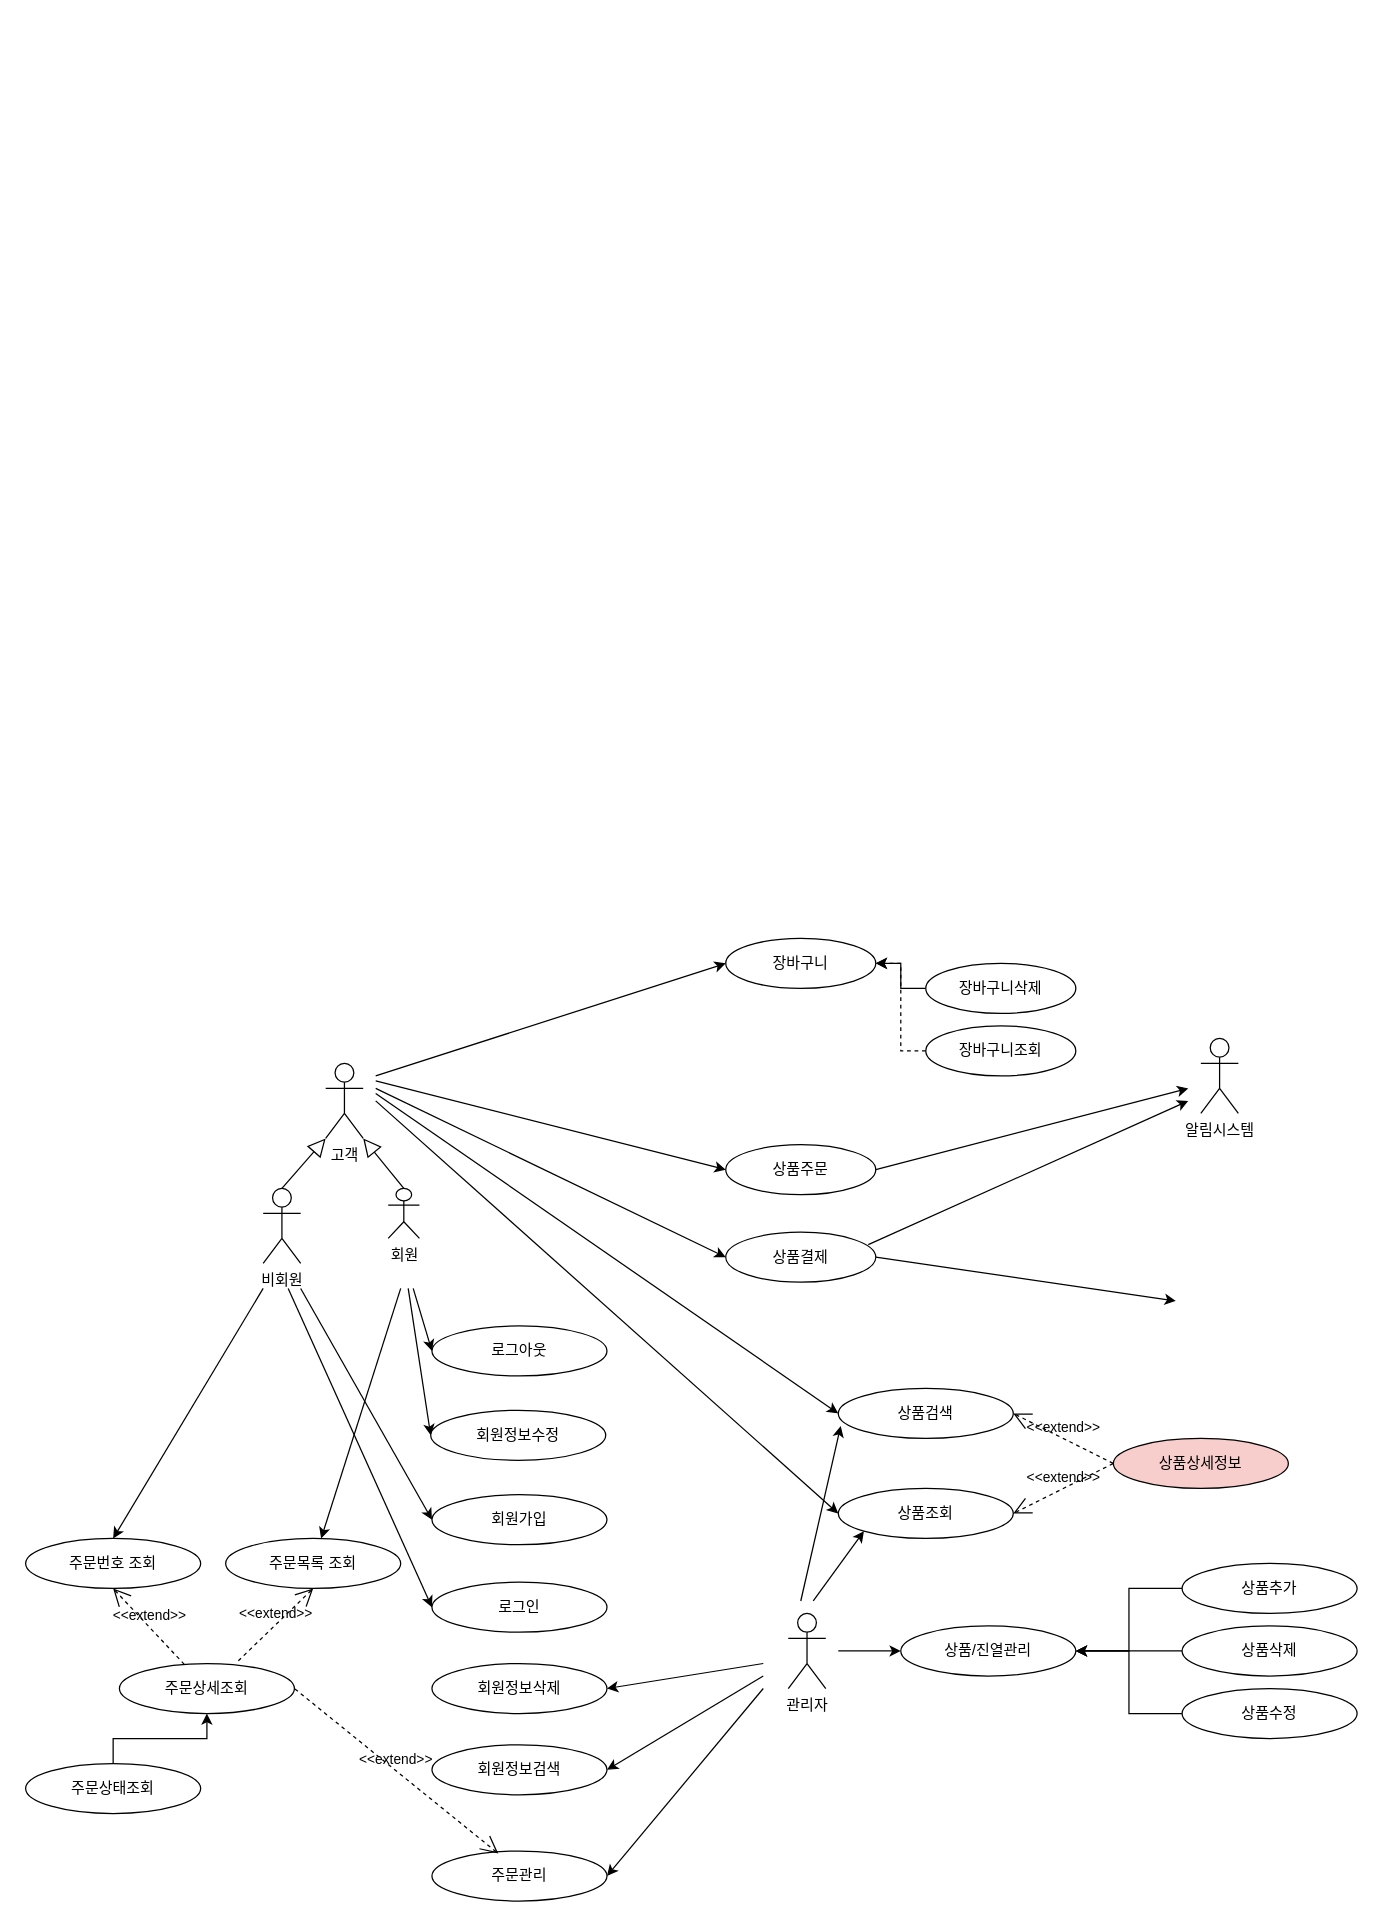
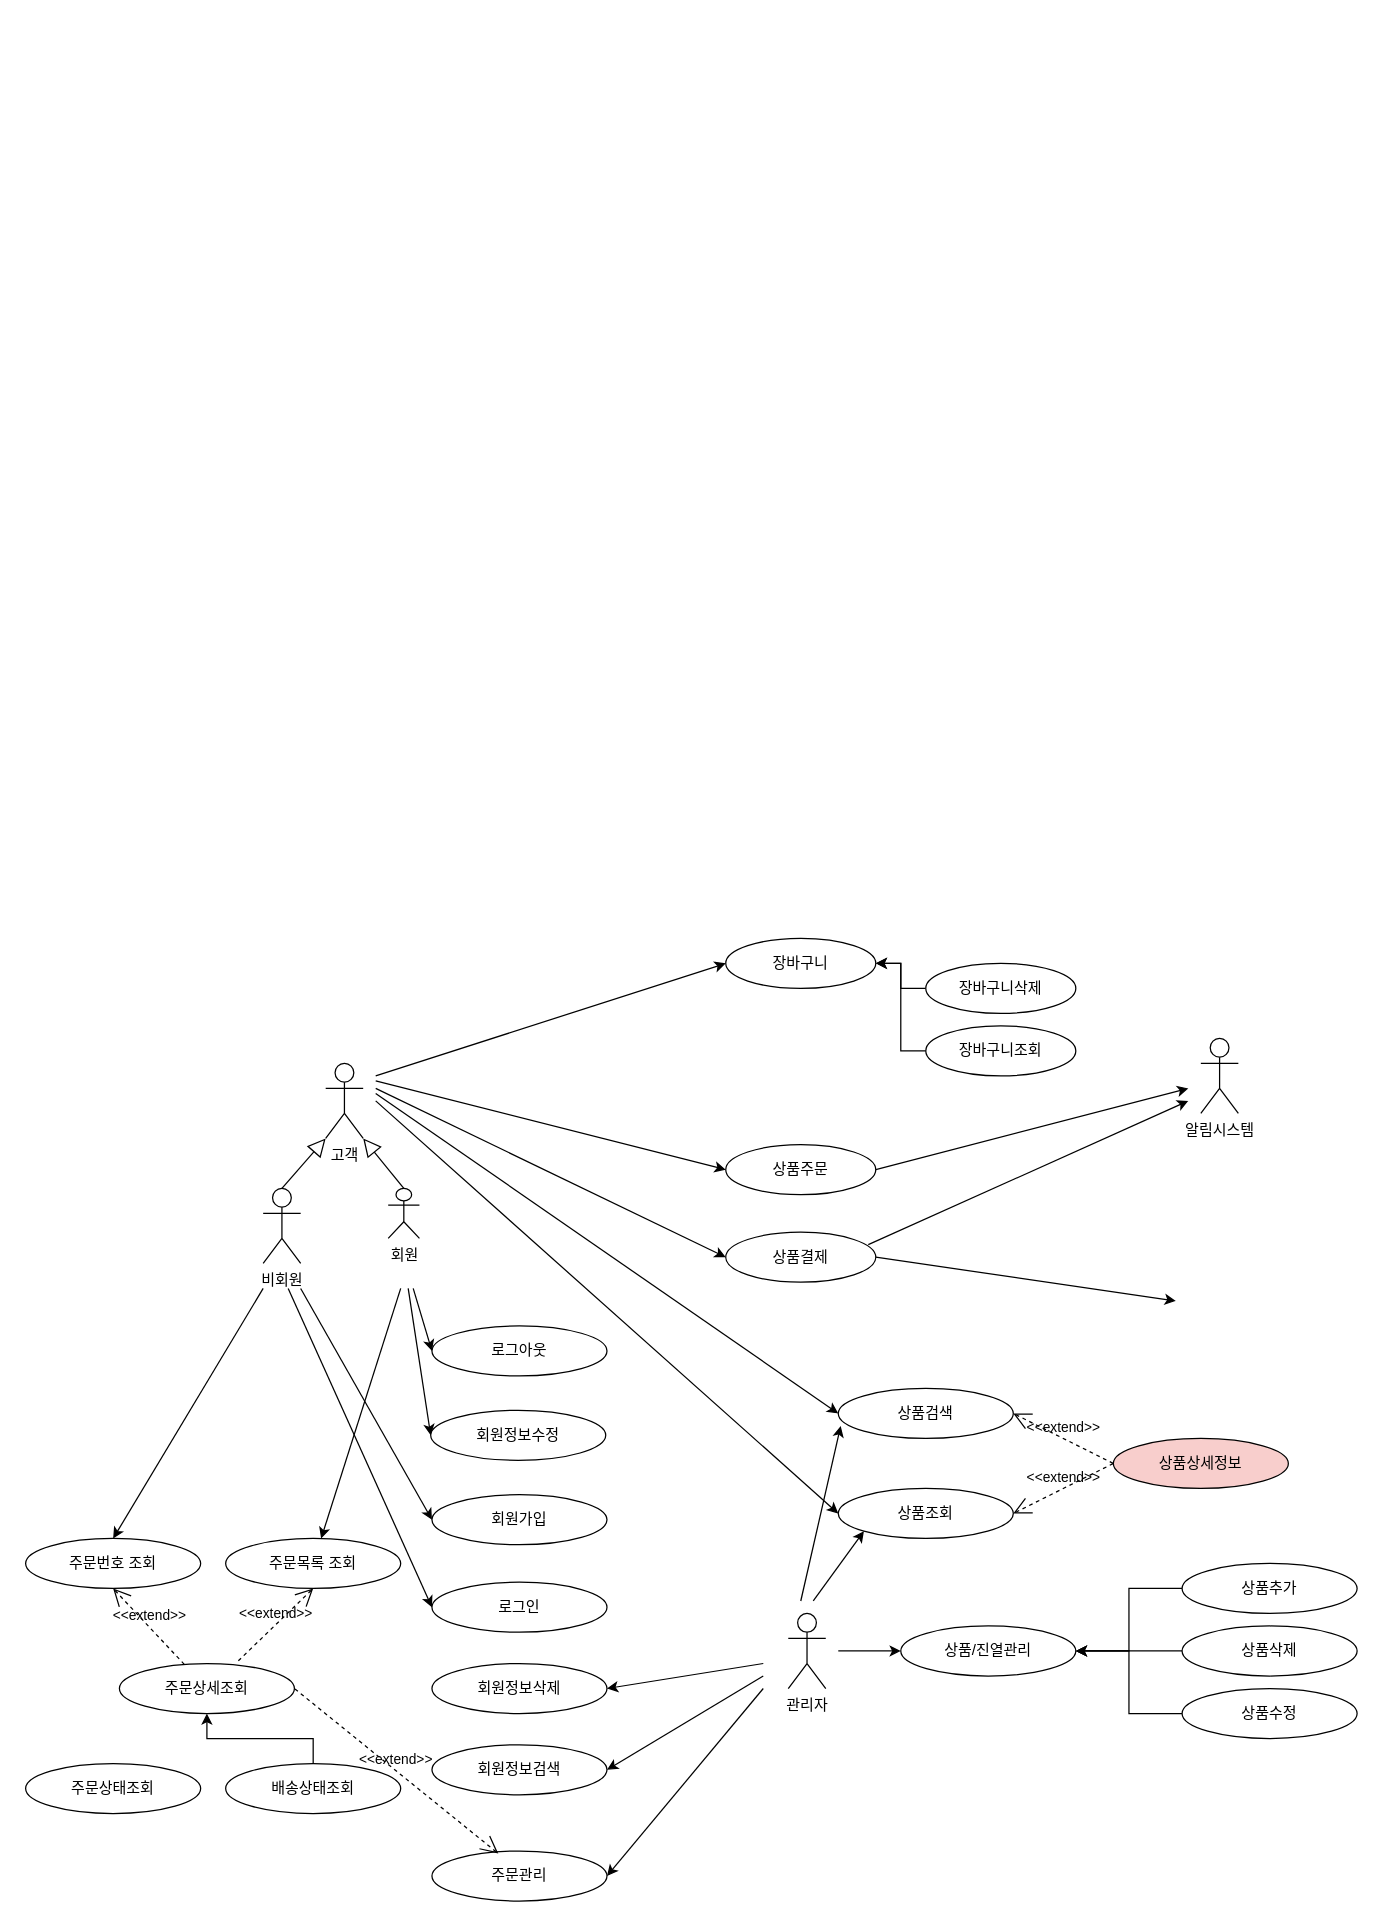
edge "장바구니조회" -> "장바구니": style dashed -> solid
edge "주문상태조회" -> "주문상세조회": removed
edge "배송상태조회" -> "주문상세조회": added
node "배송상태조회": added
